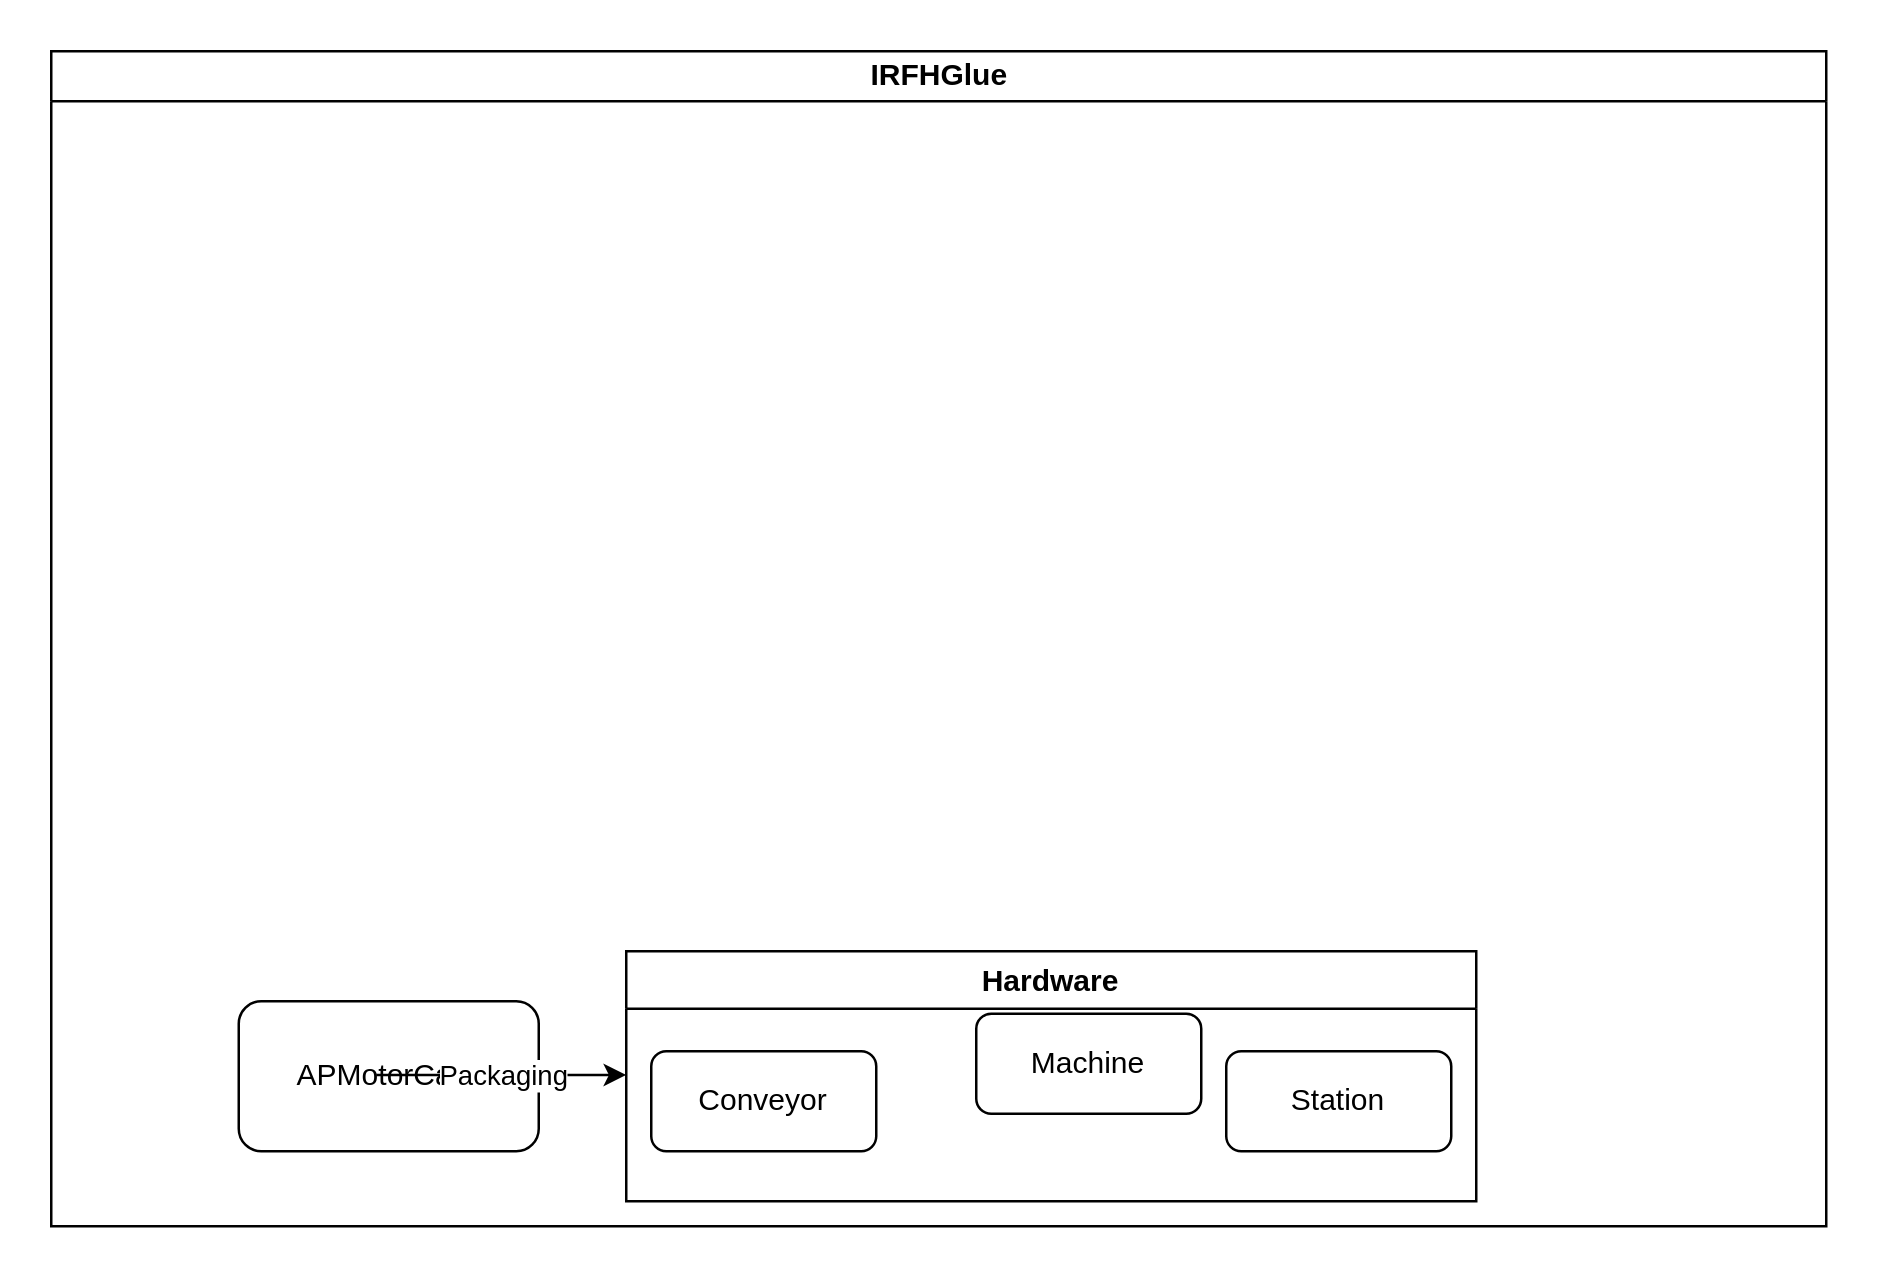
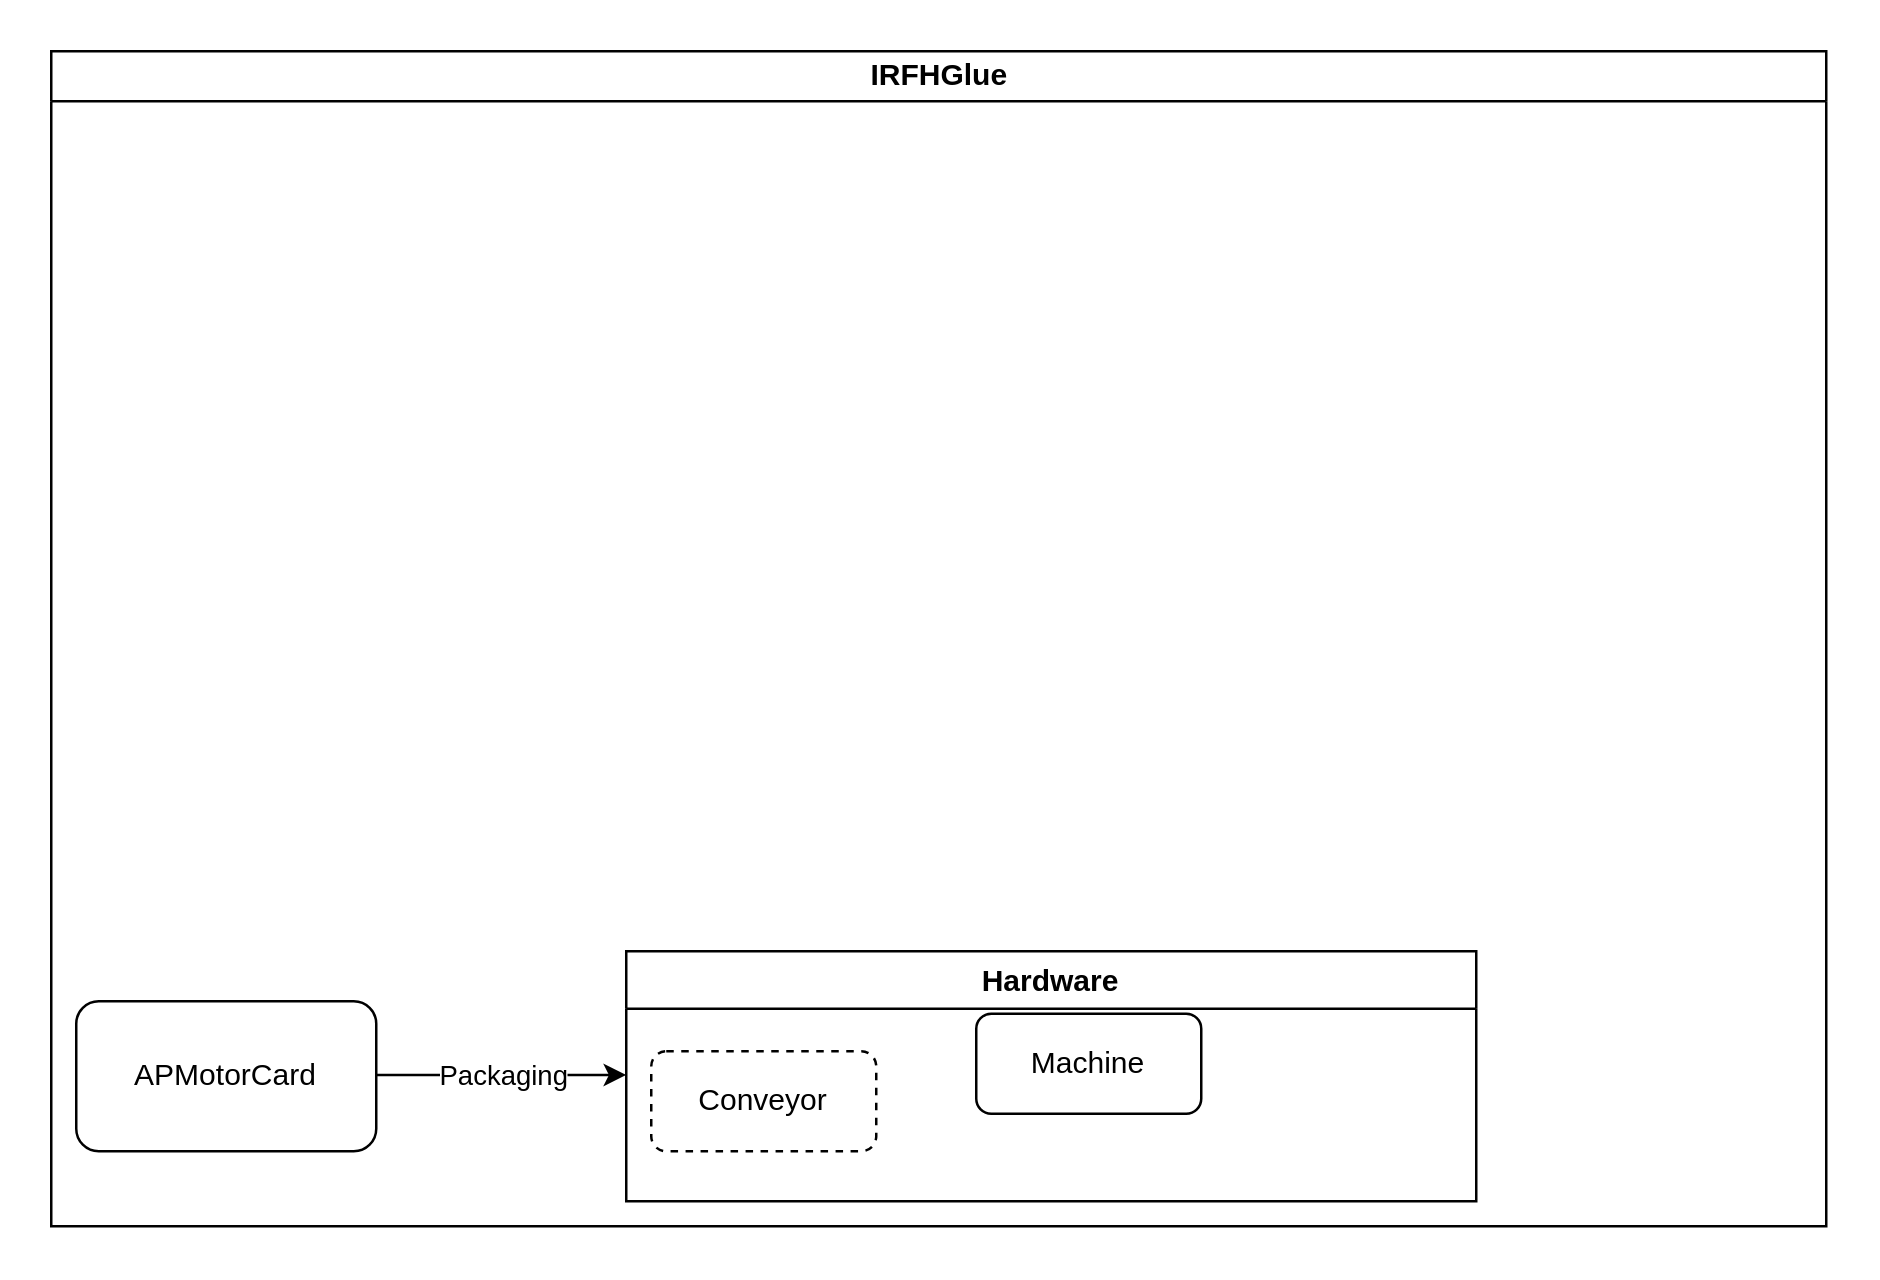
node "APMotorCard": moved (389, 1076) -> (226, 1076)
node "Conveyor": style solid -> dashed
node "Station": removed
